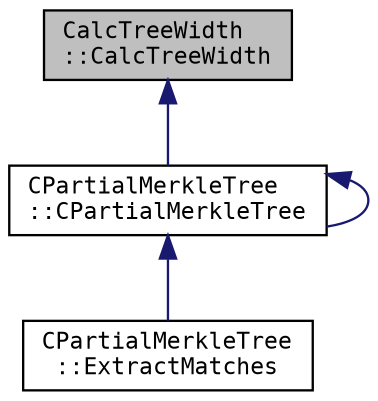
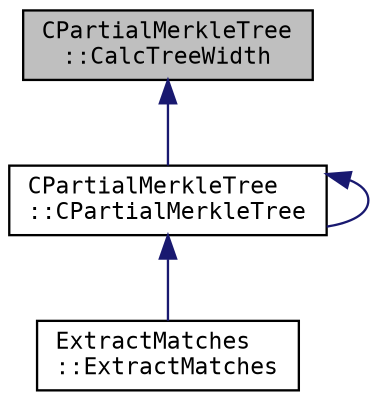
node "CalcTreeWidth ::CalcTreeWidth": label "CalcTreeWidth ::CalcTreeWidth" -> "CPartialMerkleTree ::CalcTreeWidth"
node "CPartialMerkleTree ::ExtractMatches": label "CPartialMerkleTree ::ExtractMatches" -> "ExtractMatches ::ExtractMatches"
